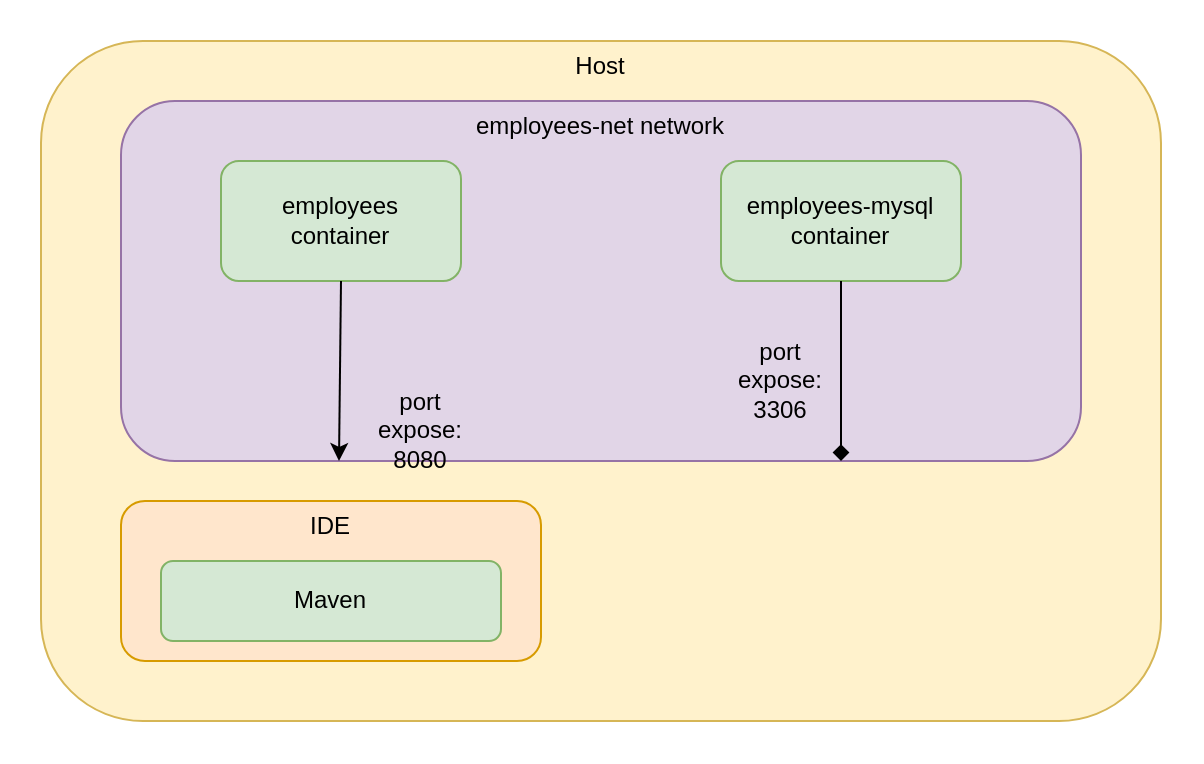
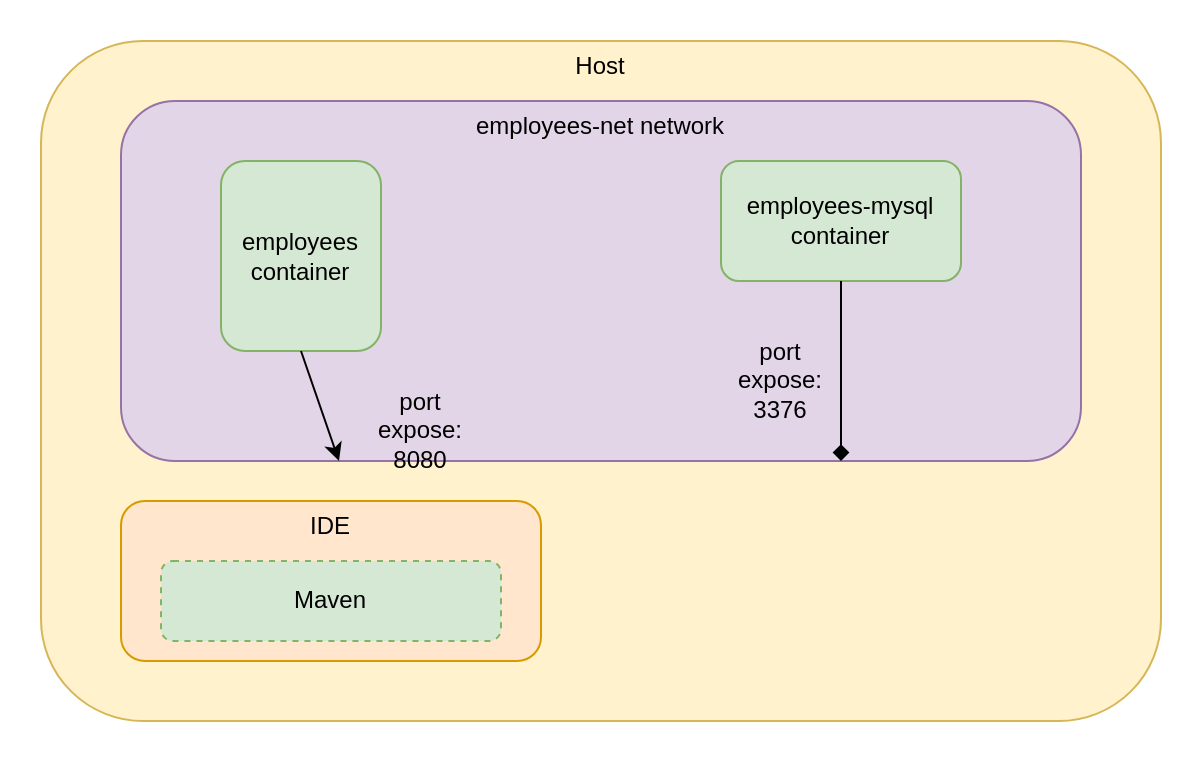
node "employees container": size 240x120 -> 160x190
node "port expose: 3306": label "port expose: 3306" -> "port expose: 3376"
node "Maven": style solid -> dashed
